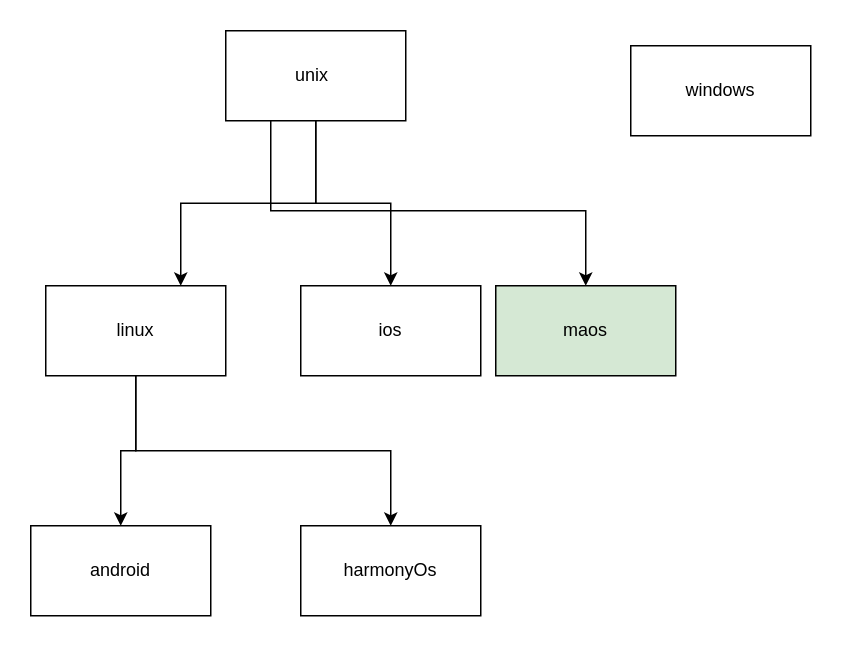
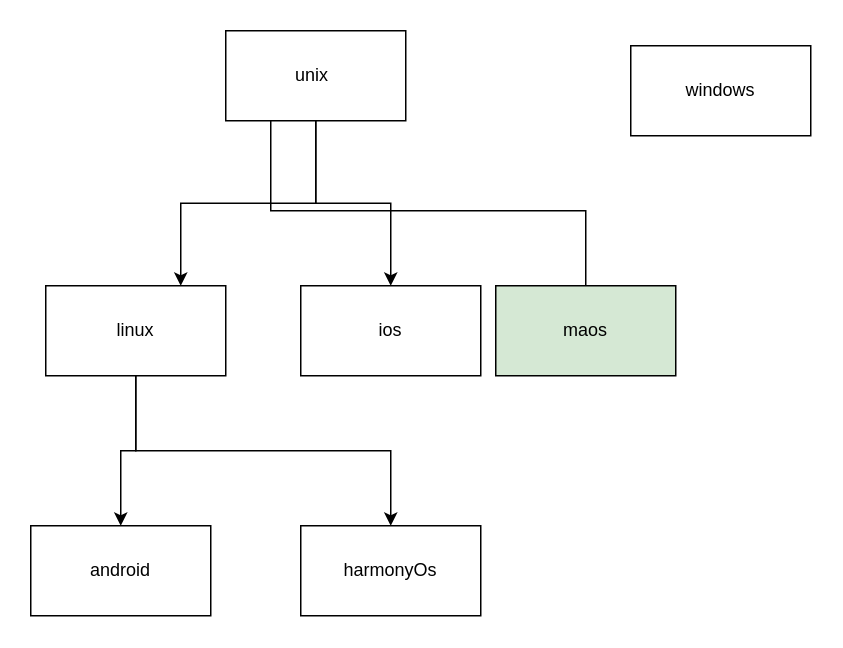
edge "unix" -> "maos": arrowhead classic -> none
